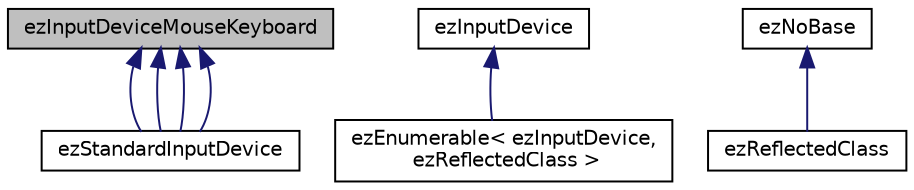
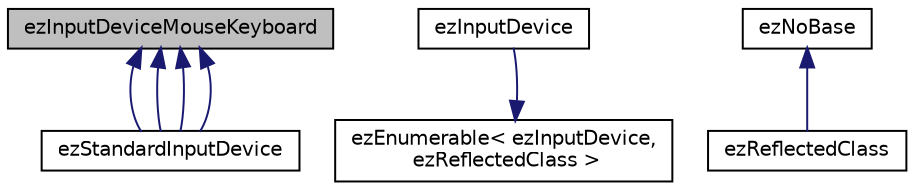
edge "ezEnumerable< ezInputDevice, ezReflectedClass >" -> "ezInputDevice": reversed
